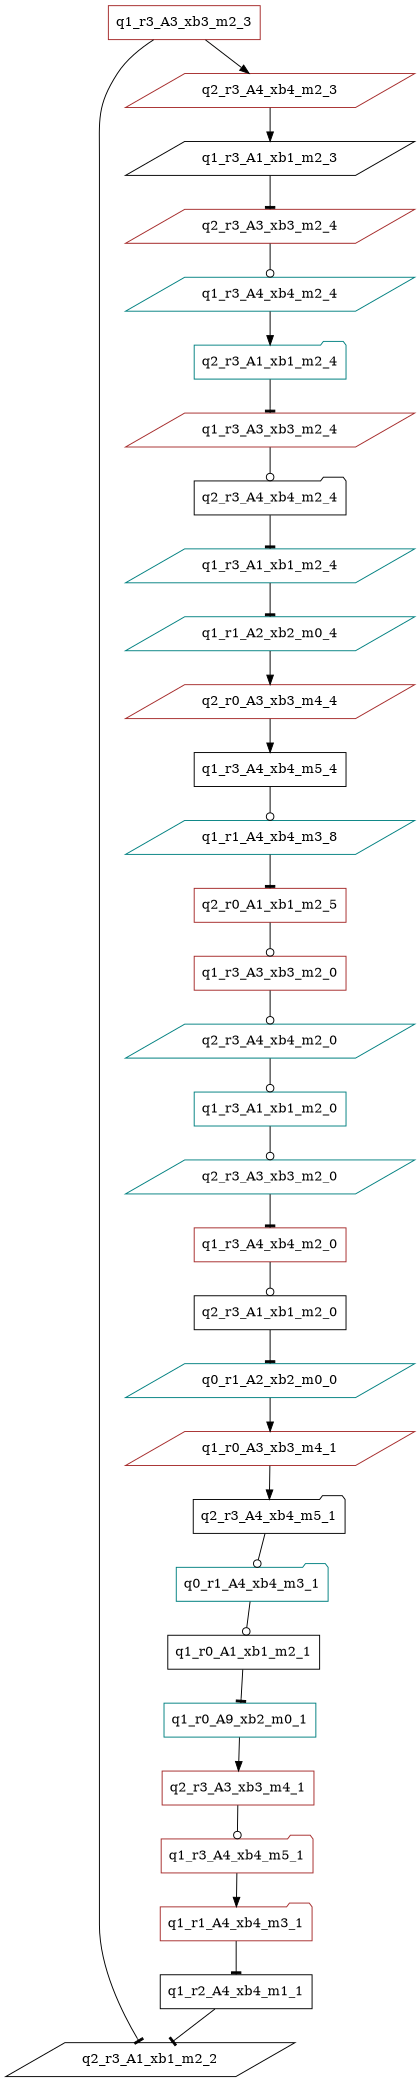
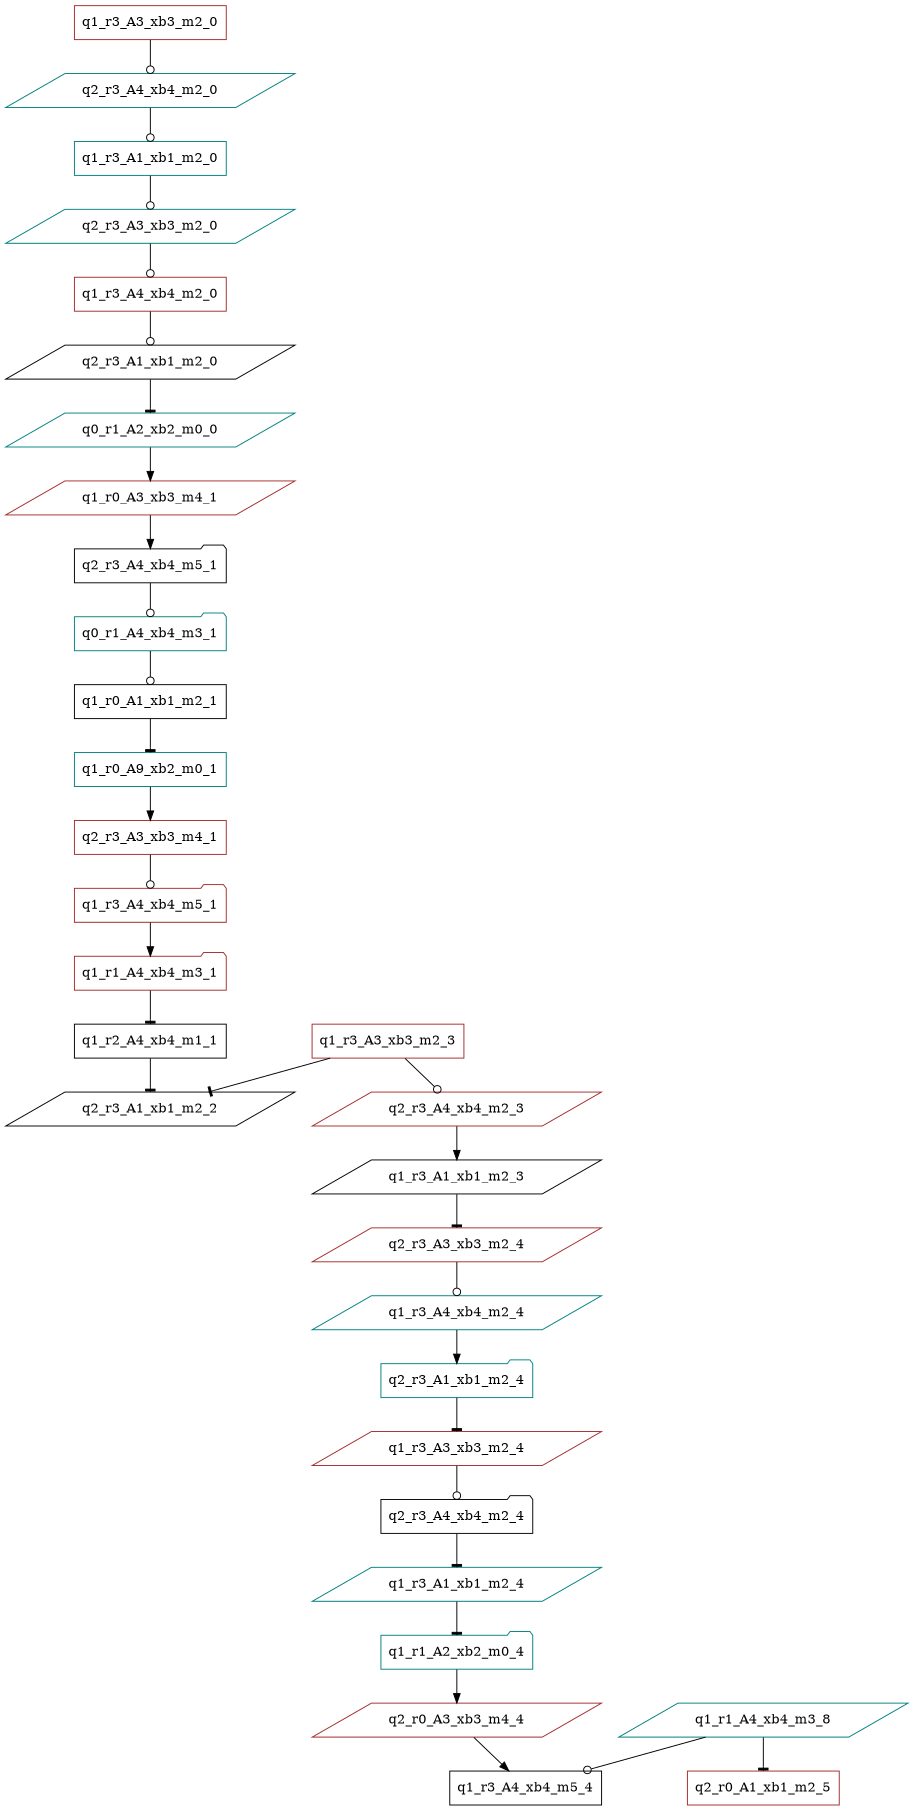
edge "q1_r3_A3_xb3_m2_3" -> "q2_r3_A4_xb4_m2_3": arrowhead normal -> odot
node "q1_r1_A2_xb2_m0_4": shape parallelogram -> folder
edge "q1_r3_A4_xb4_m5_4" -> "q1_r1_A4_xb4_m3_8": reversed
edge "q2_r0_A1_xb1_m2_5" -> "q1_r3_A3_xb3_m2_0": removed
edge "q2_r3_A3_xb3_m2_0" -> "q1_r3_A4_xb4_m2_0": arrowhead tee -> odot
node "q2_r3_A1_xb1_m2_0": shape box -> parallelogram
